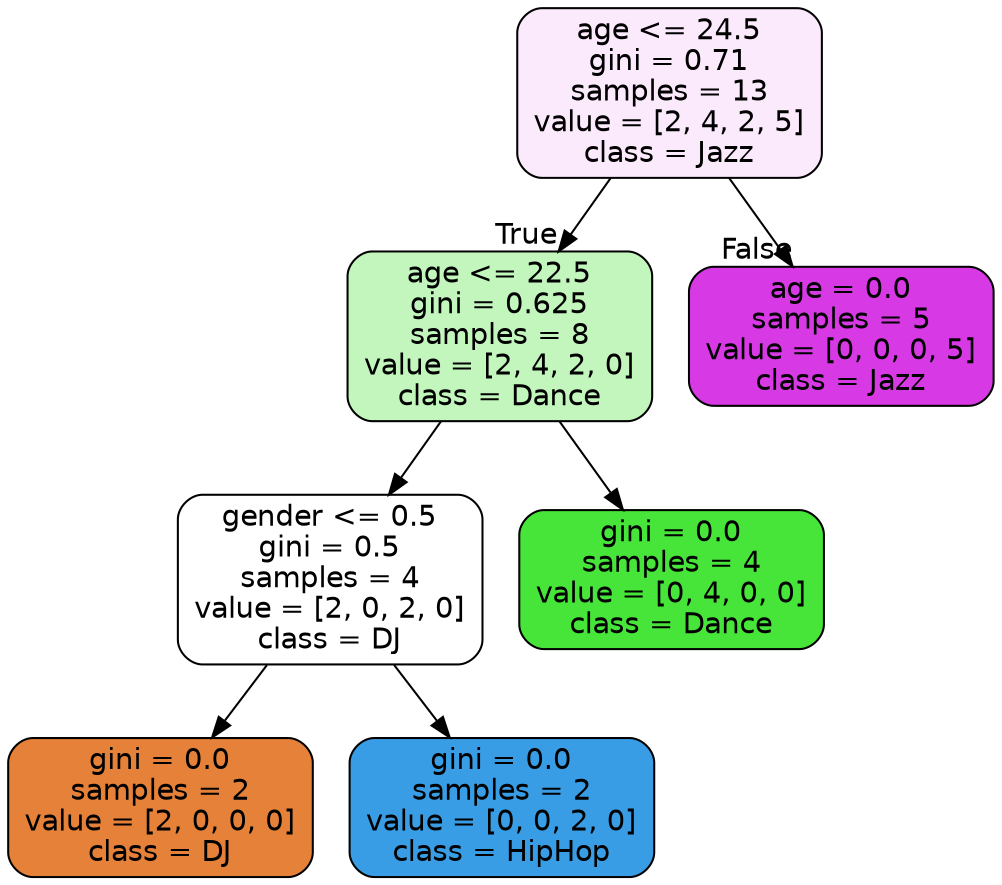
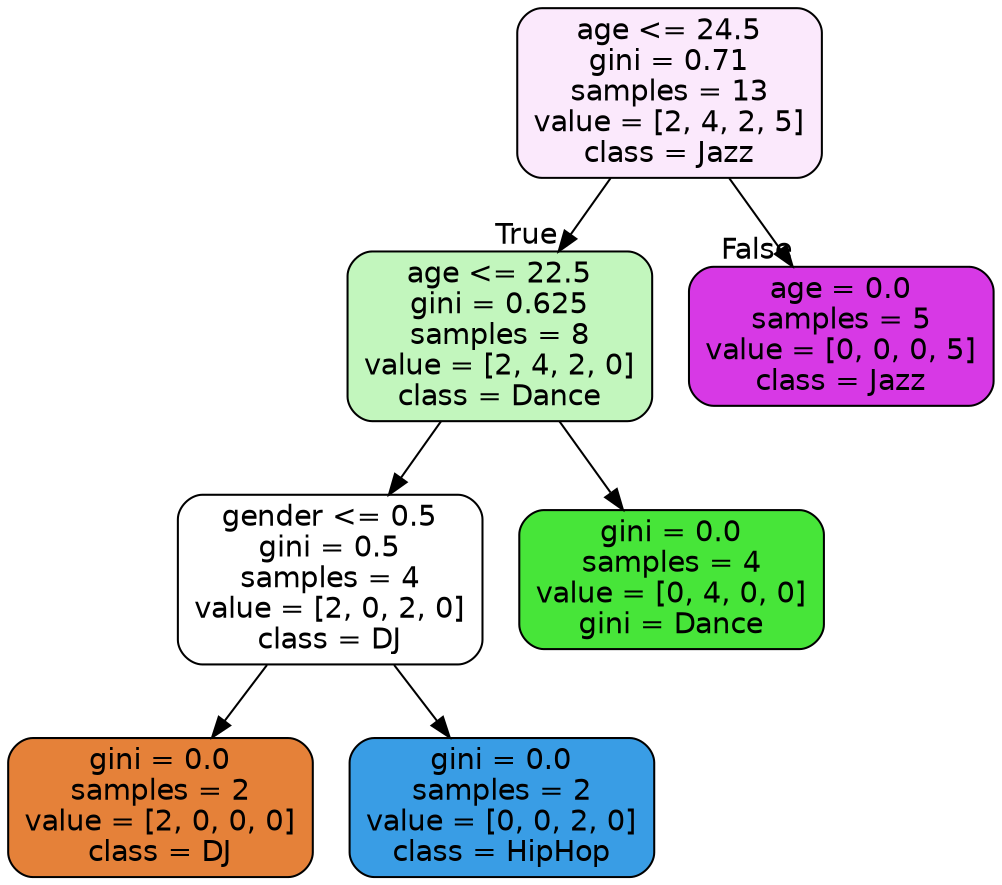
node "gini = 0.0 samples = 4 value = [0, 4, 0, 0] class = Dance": label "gini = 0.0 samples = 4 value = [0, 4, 0, 0] class = Dance" -> "gini = 0.0 samples = 4 value = [0, 4, 0, 0] gini = Dance"
